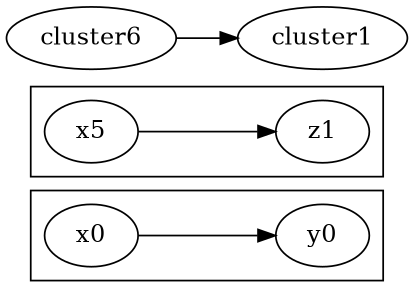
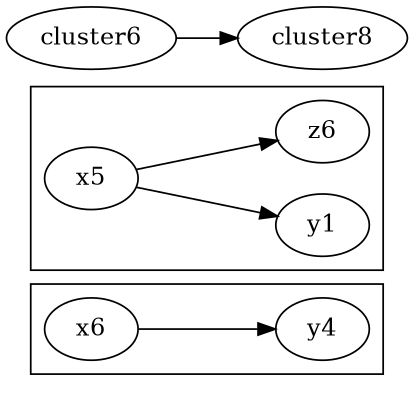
node "cluster1": label "cluster1" -> "cluster8"
node "z1": label "z1" -> "z6"
node "y1": added
node "x0": label "x0" -> "x6"
node "y0": label "y0" -> "y4"
